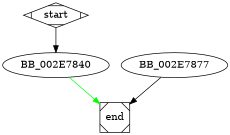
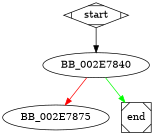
node "BB_002E7877": removed
node "BB_002E7875": added
